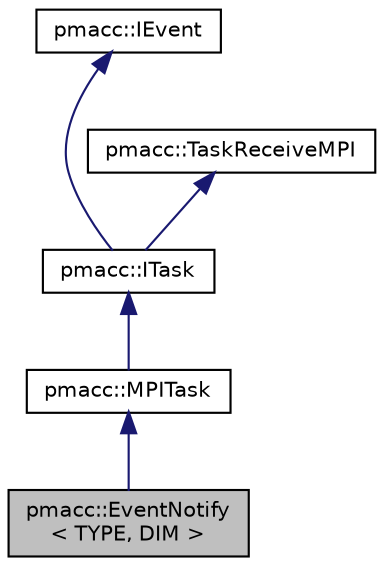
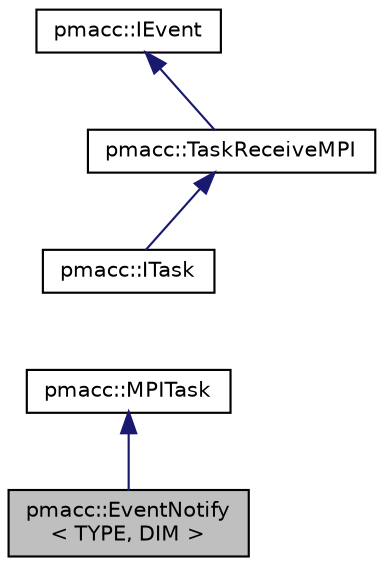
edge "pmacc::ITask" -> "pmacc::IEvent": now "pmacc::TaskReceiveMPI" -> "pmacc::IEvent"
edge "pmacc::MPITask" -> "pmacc::ITask": removed
